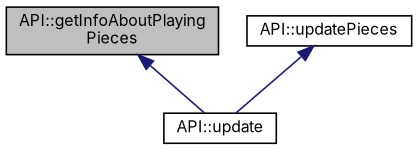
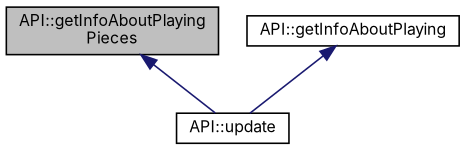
node "API::updatePieces": label "API::updatePieces" -> "API::getInfoAboutPlaying"
